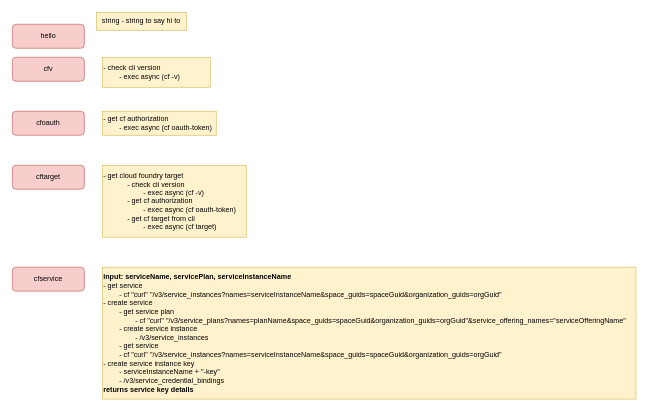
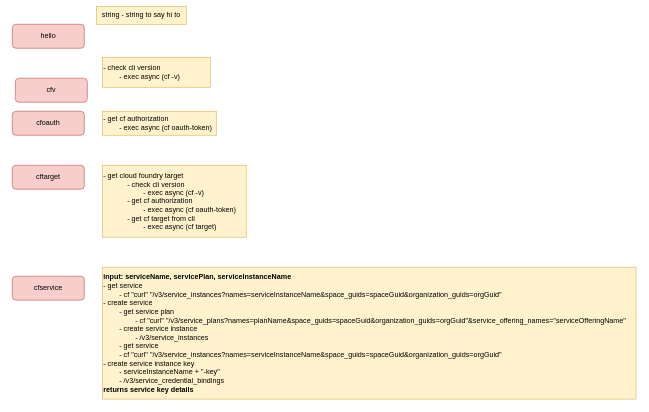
node "string - string to say hi to": moved (141, 21) -> (141, 15)
node "cfv": moved (48, 69) -> (51, 90)
node "cfservice": moved (48, 279) -> (48, 288)
